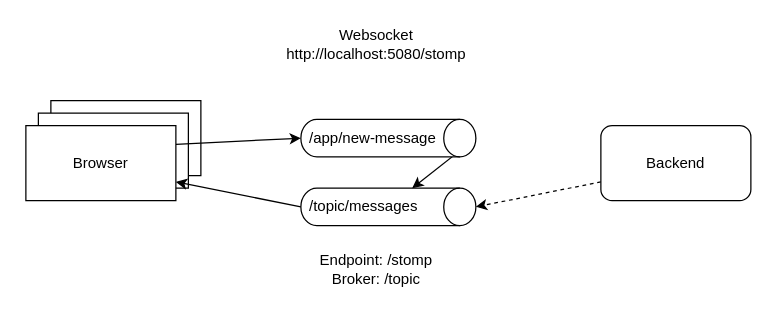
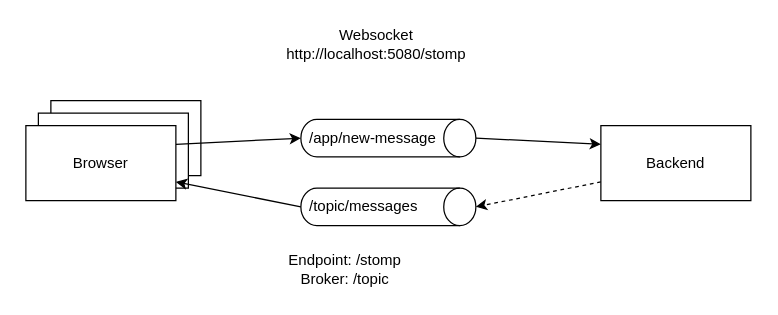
node "Backend": shape rounded rectangle -> rectangle
edge "/app/new-message" -> "/topic/messages": now "/app/new-message" -> "Backend"
node "Endpoint: /stomp Broker: /topic": moved (376, 269) -> (344, 269)
